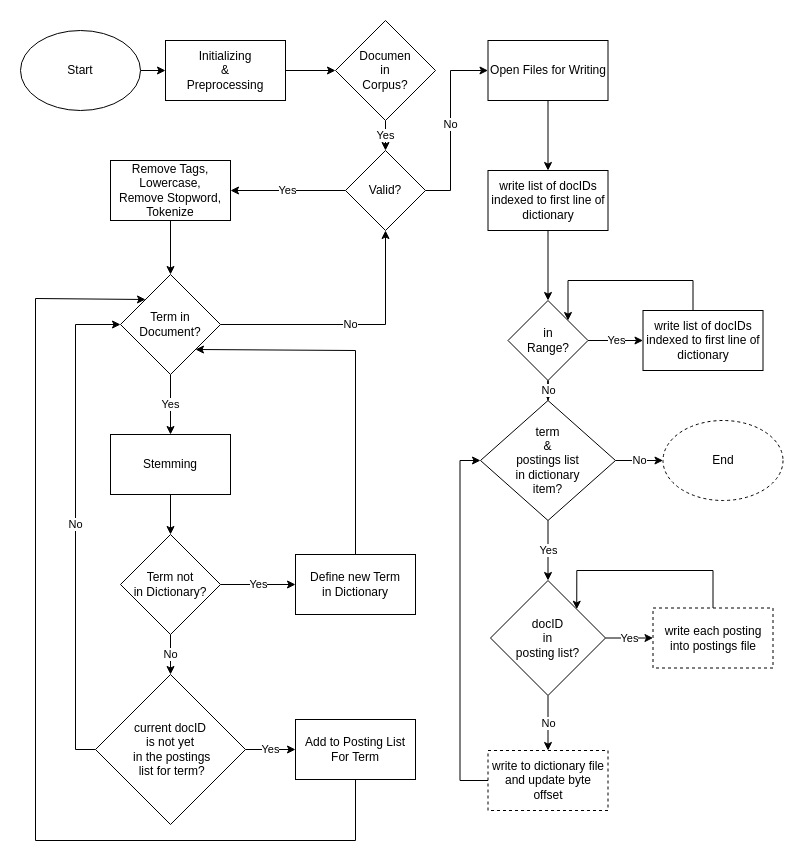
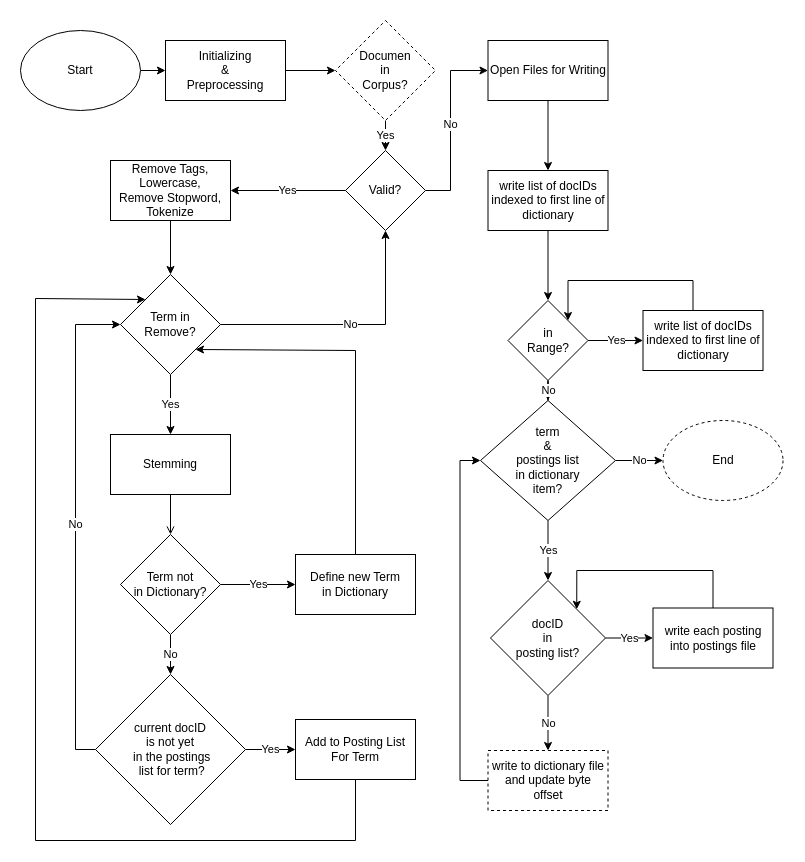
node "Documen in Corpus?": style solid -> dashed
node "Term in Document?": label "Term in Document?" -> "Term in Remove?"
edge "Stemming" -> "Term not in Dictionary?": arrowhead classic -> open
node "write each posting into postings file": style dashed -> solid
